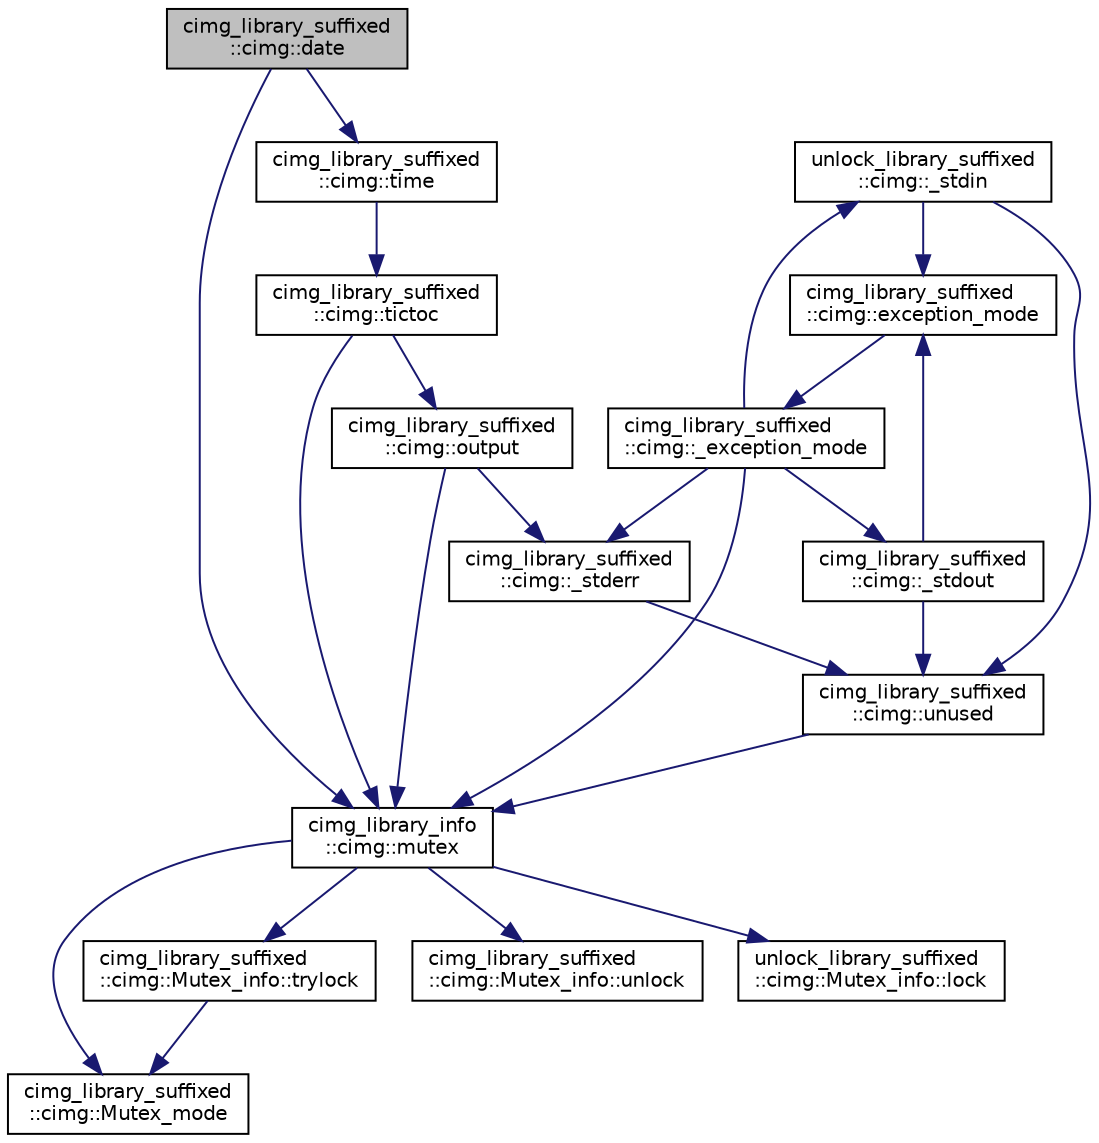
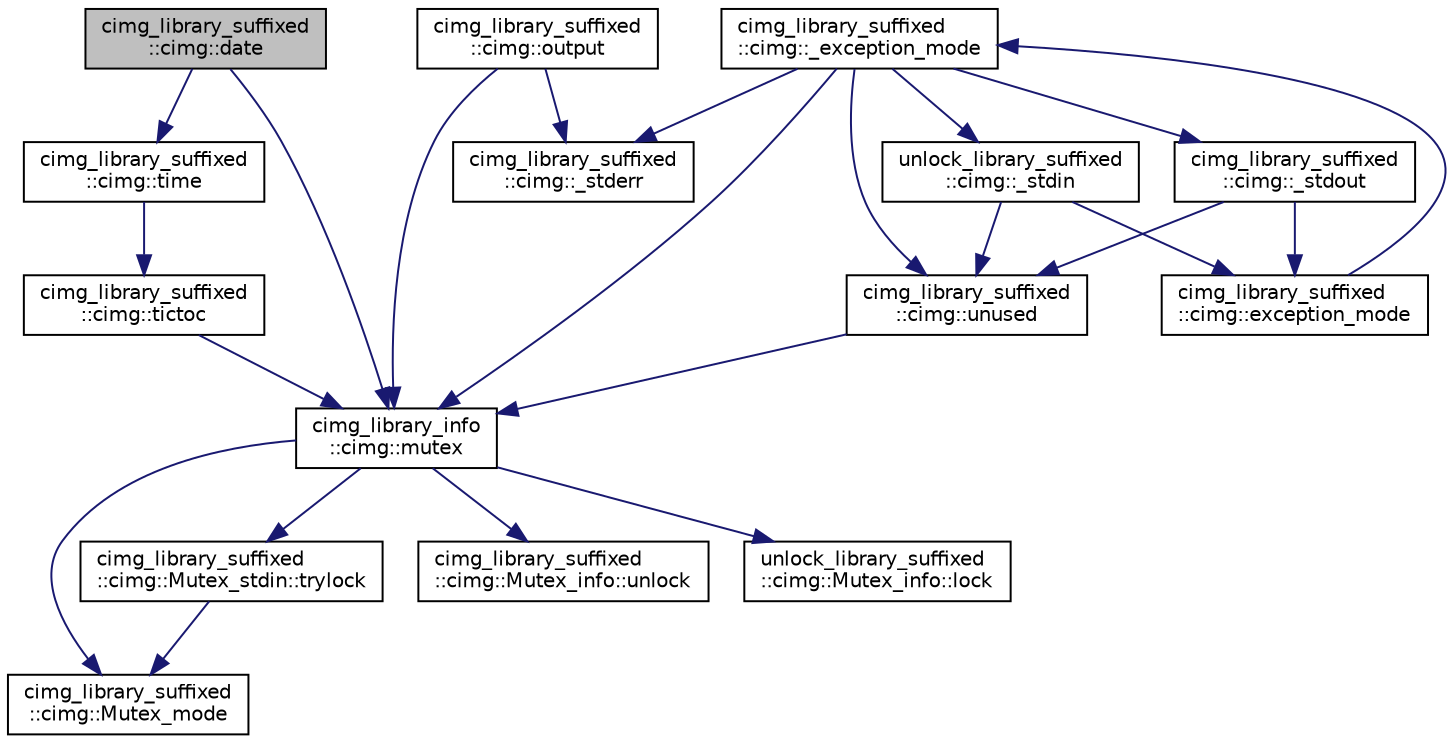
edge "cimg_library_suffixed ::cimg::tictoc" -> "cimg_library_suffixed ::cimg::output": removed
edge "cimg_library_suffixed ::cimg::_stderr" -> "cimg_library_suffixed ::cimg::unused": now "cimg_library_suffixed ::cimg::_exception_mode" -> "cimg_library_suffixed ::cimg::unused"
node "cimg_library_suffixed ::cimg::Mutex_info::trylock": label "cimg_library_suffixed ::cimg::Mutex_info::trylock" -> "cimg_library_suffixed ::cimg::Mutex_stdin::trylock"
